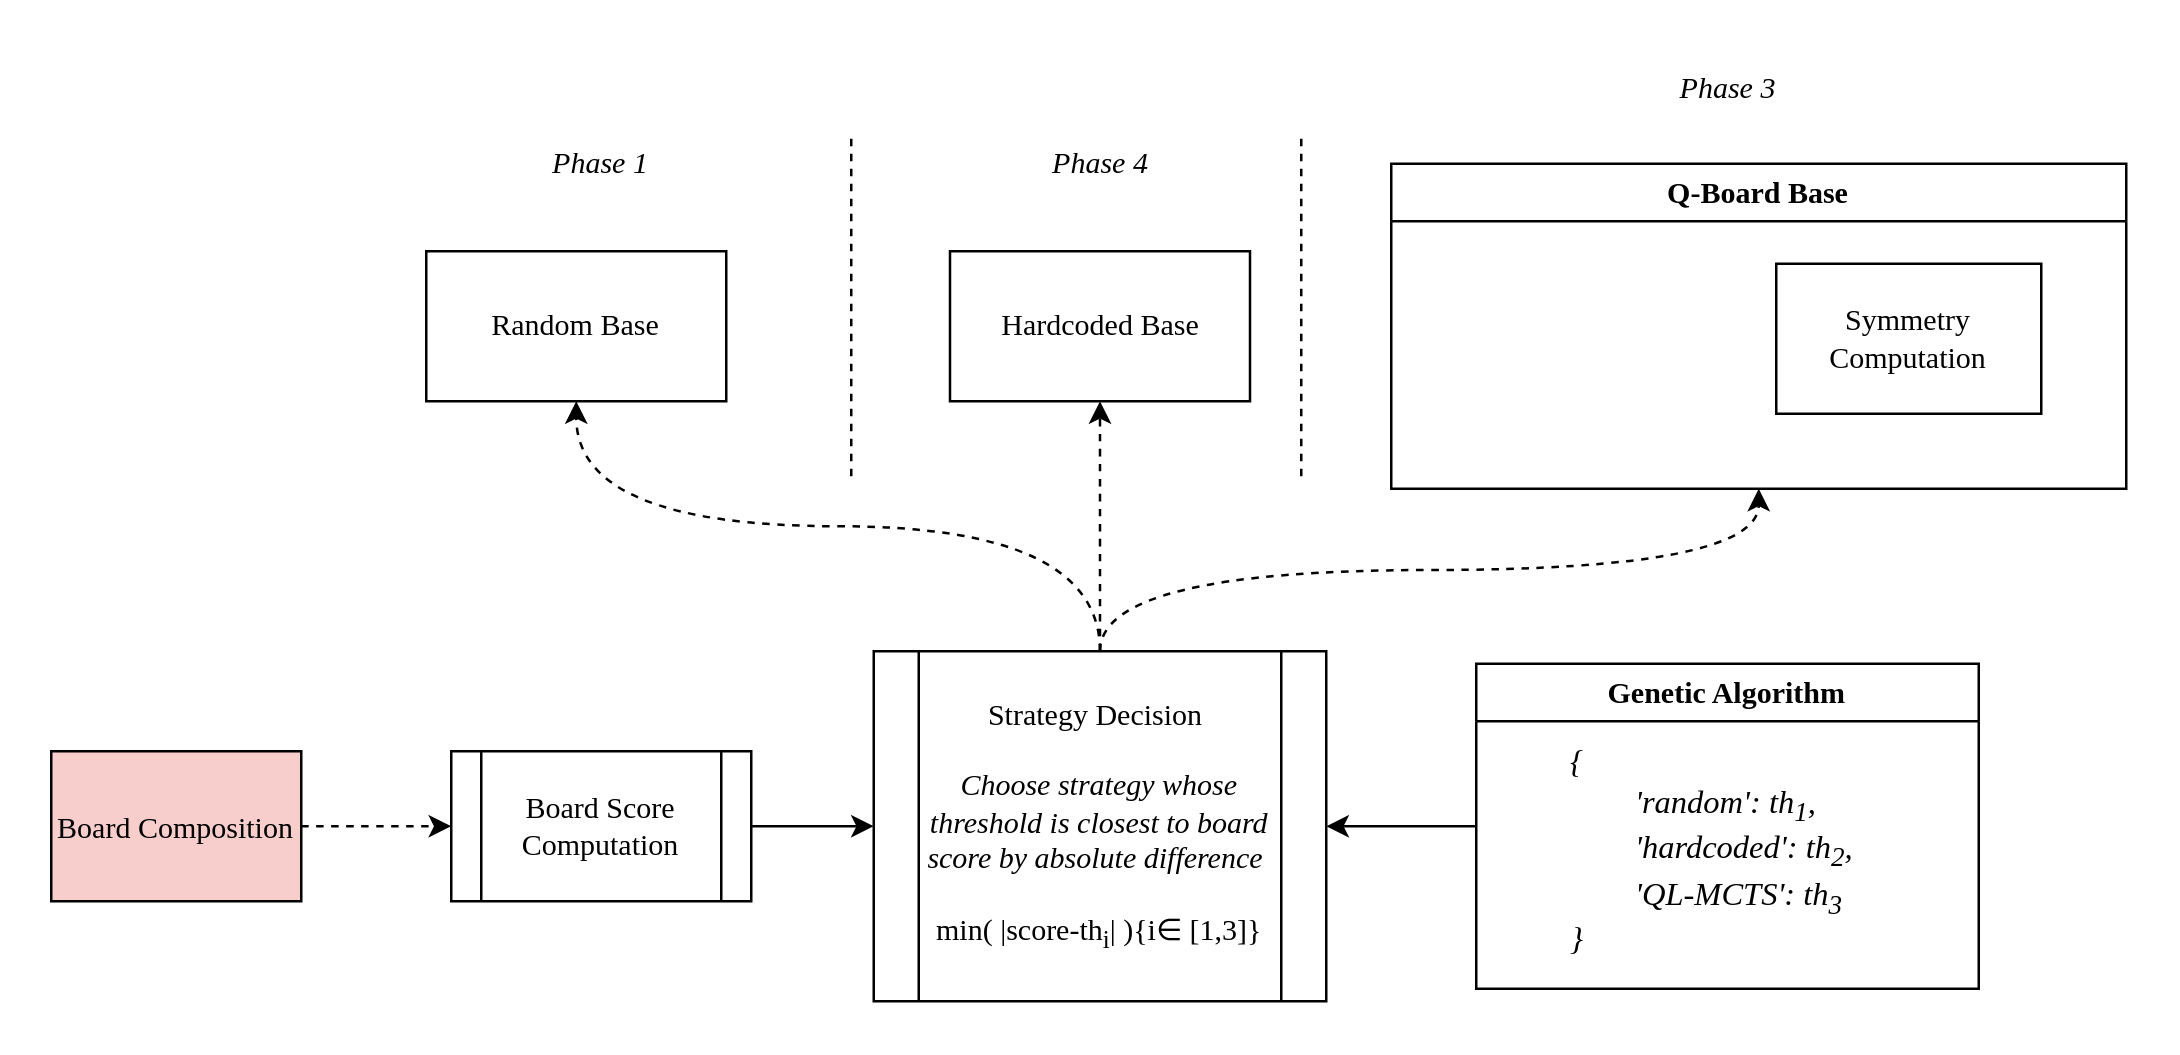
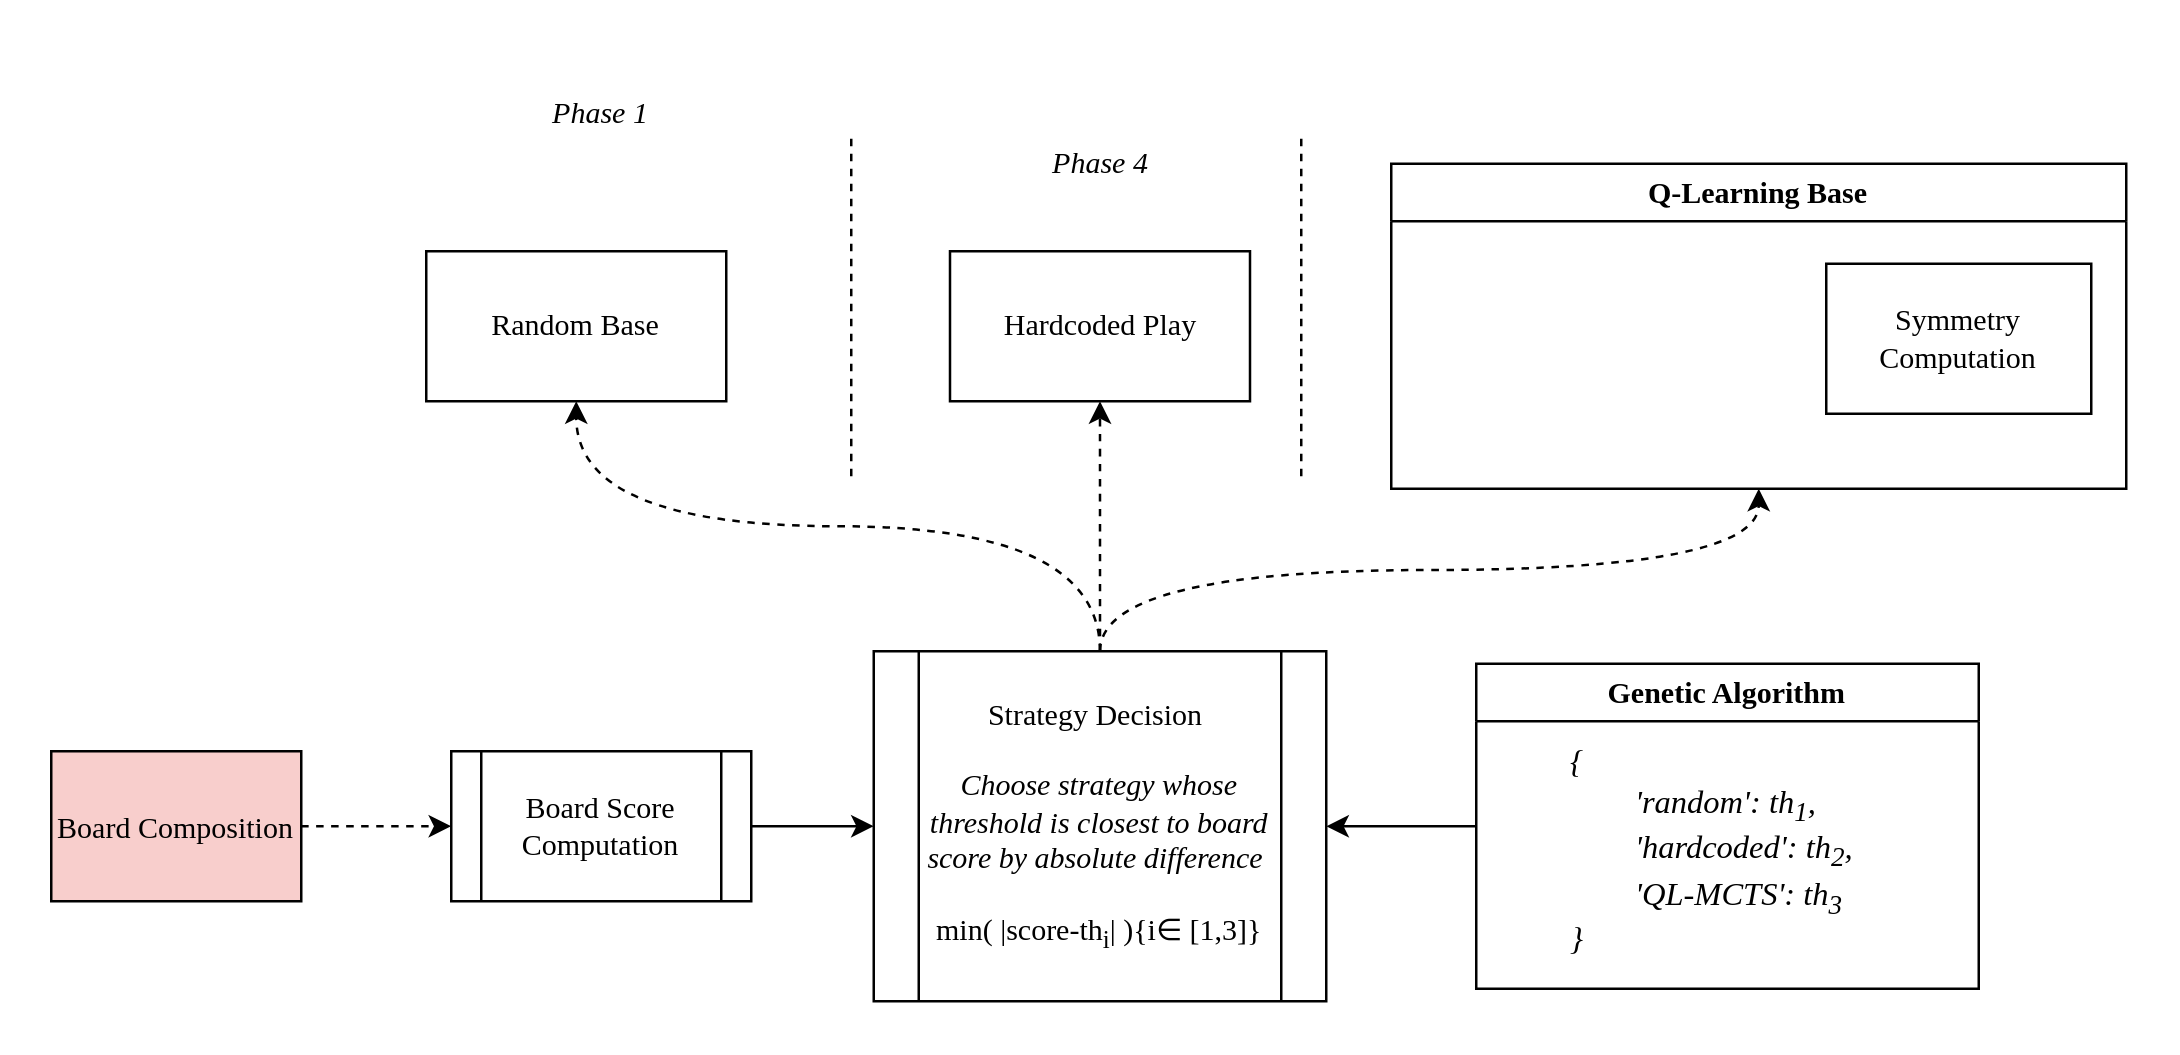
node "Phase 3": removed
node "Phase 1": moved (601, 164) -> (601, 114)
node "Q-Board Base": label "Q-Board Base" -> "Q-Learning Base"
node "Hardcoded Base": label "Hardcoded Base" -> "Hardcoded Play"
node "Symmetry Computation": moved (1909, 339) -> (1959, 339)
